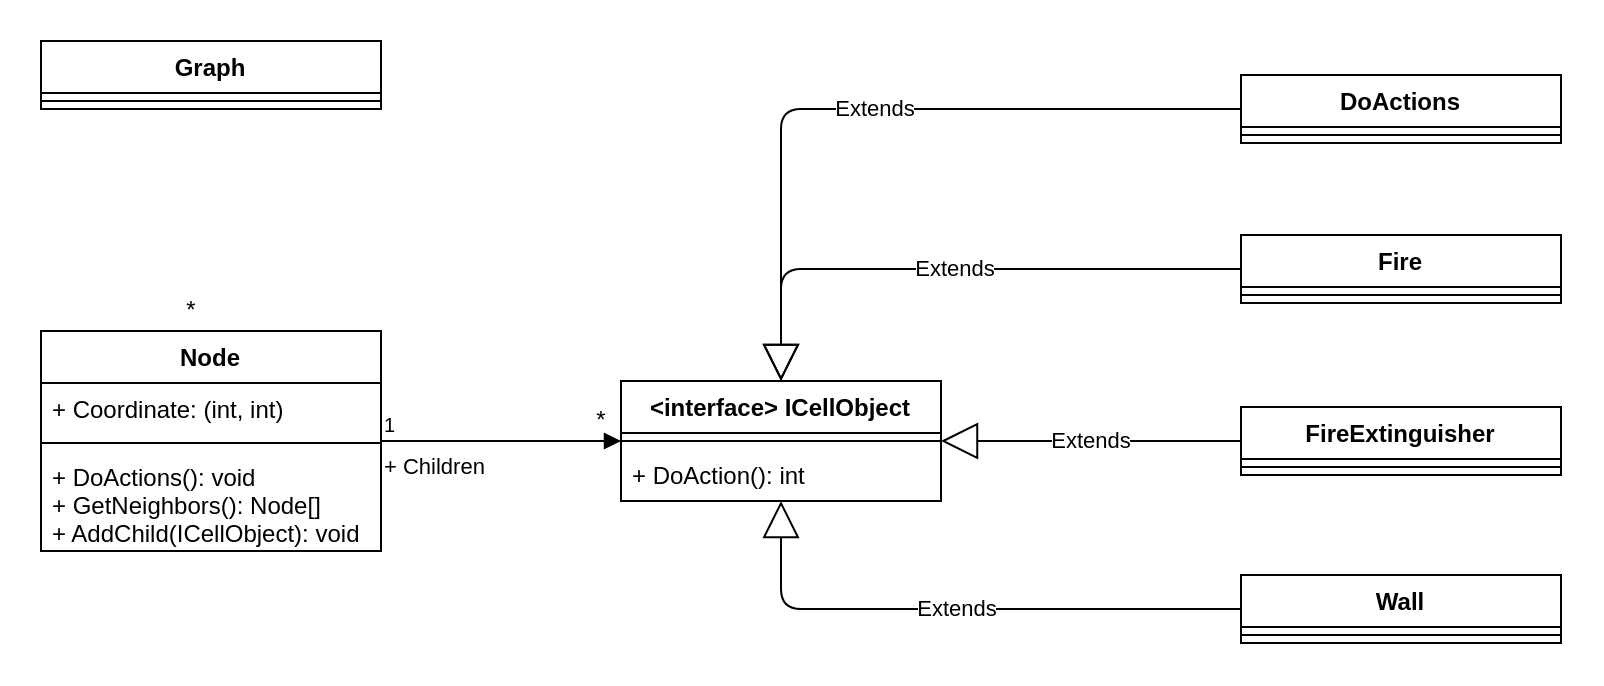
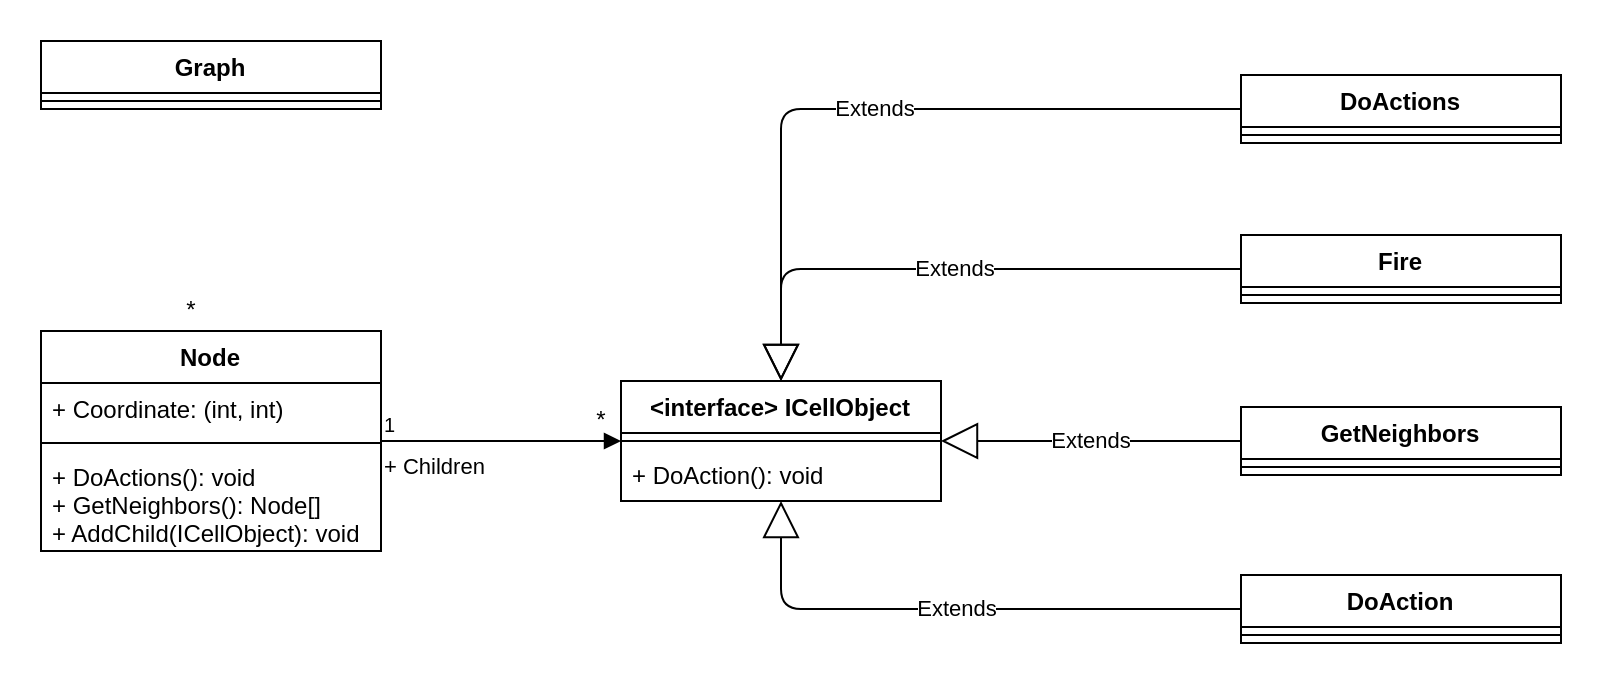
node "FireExtinguisher": label "FireExtinguisher" -> "GetNeighbors"
node "+ DoAction(): int": label "+ DoAction(): int" -> "+ DoAction(): void"
node "Wall": label "Wall" -> "DoAction"
